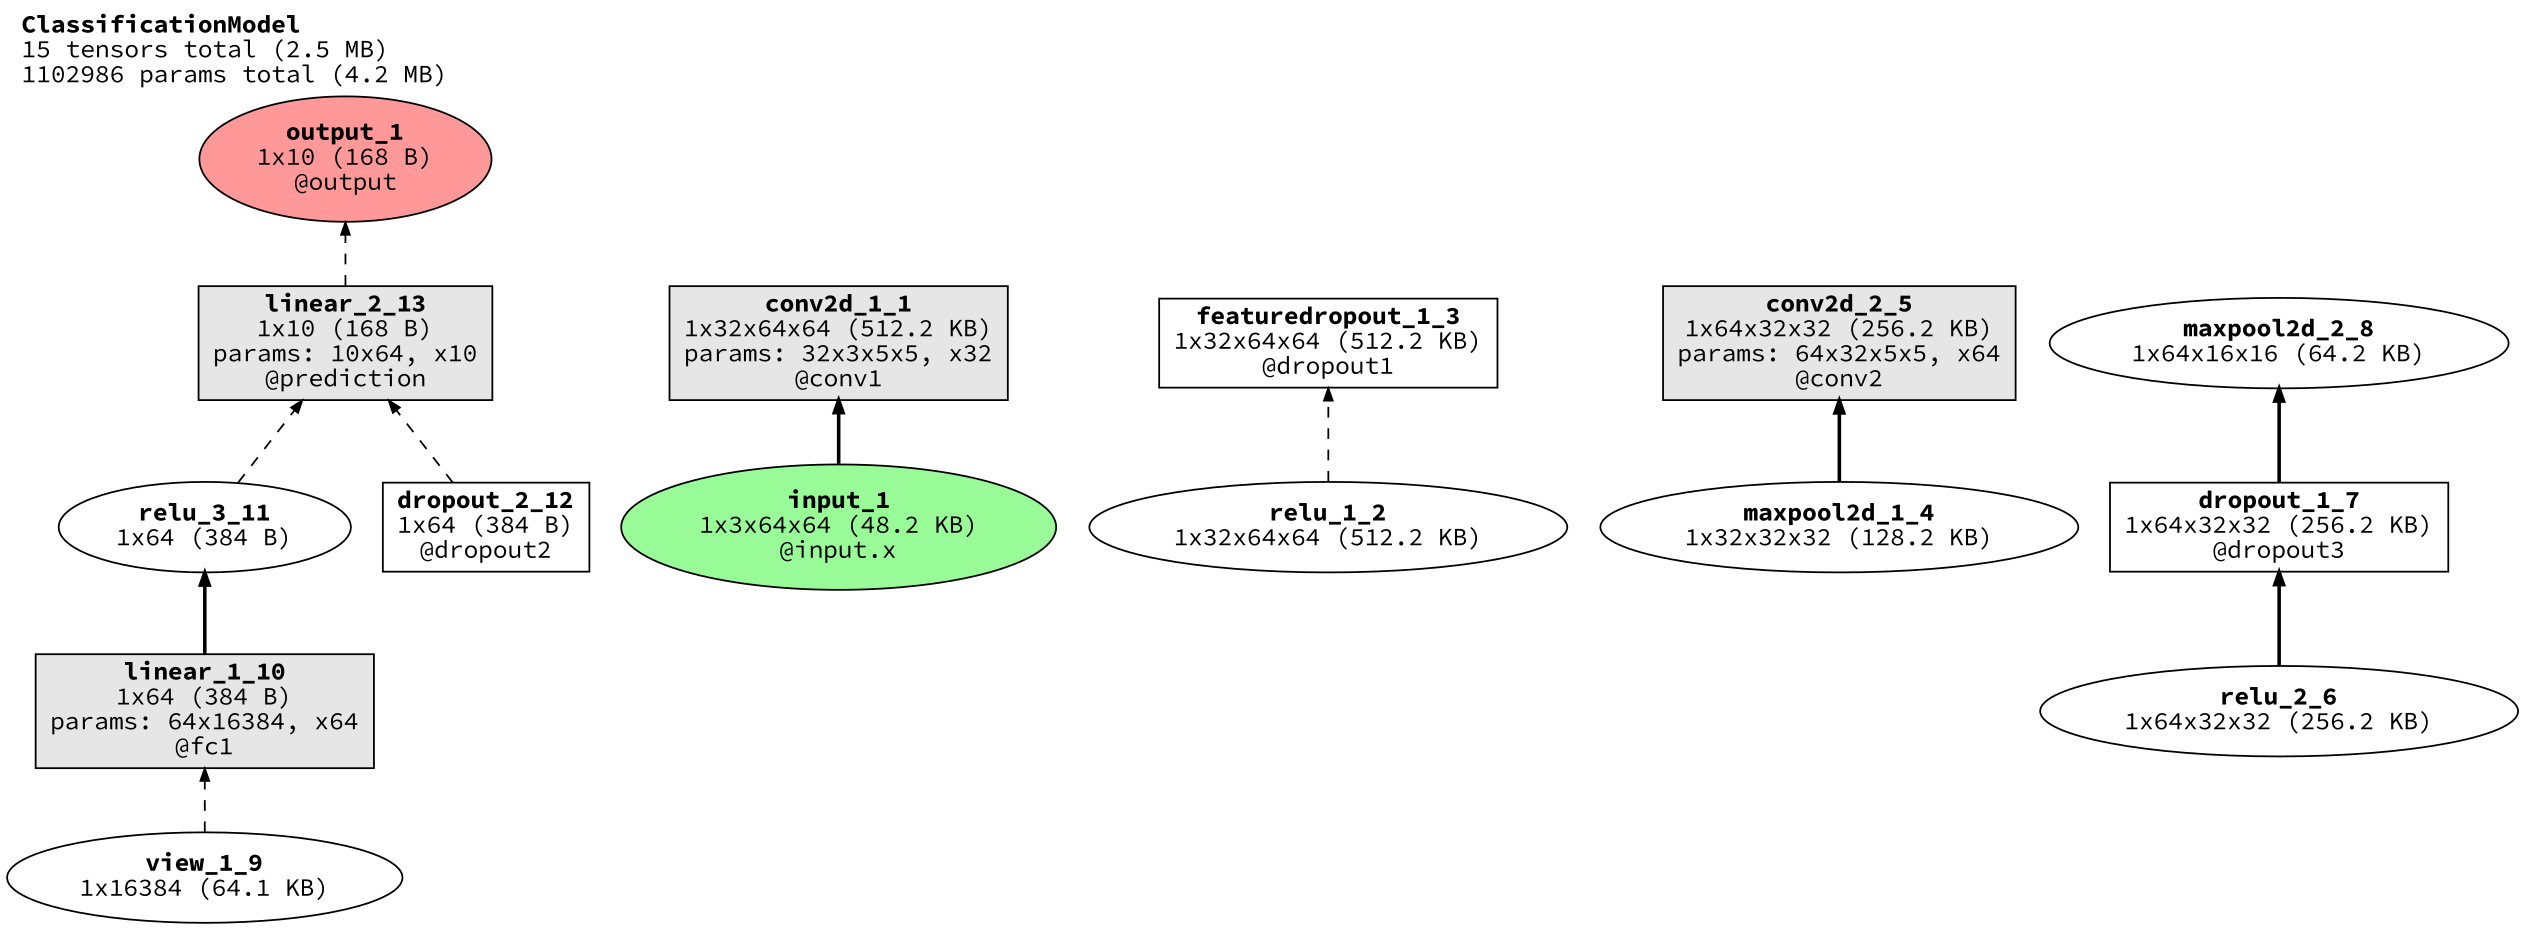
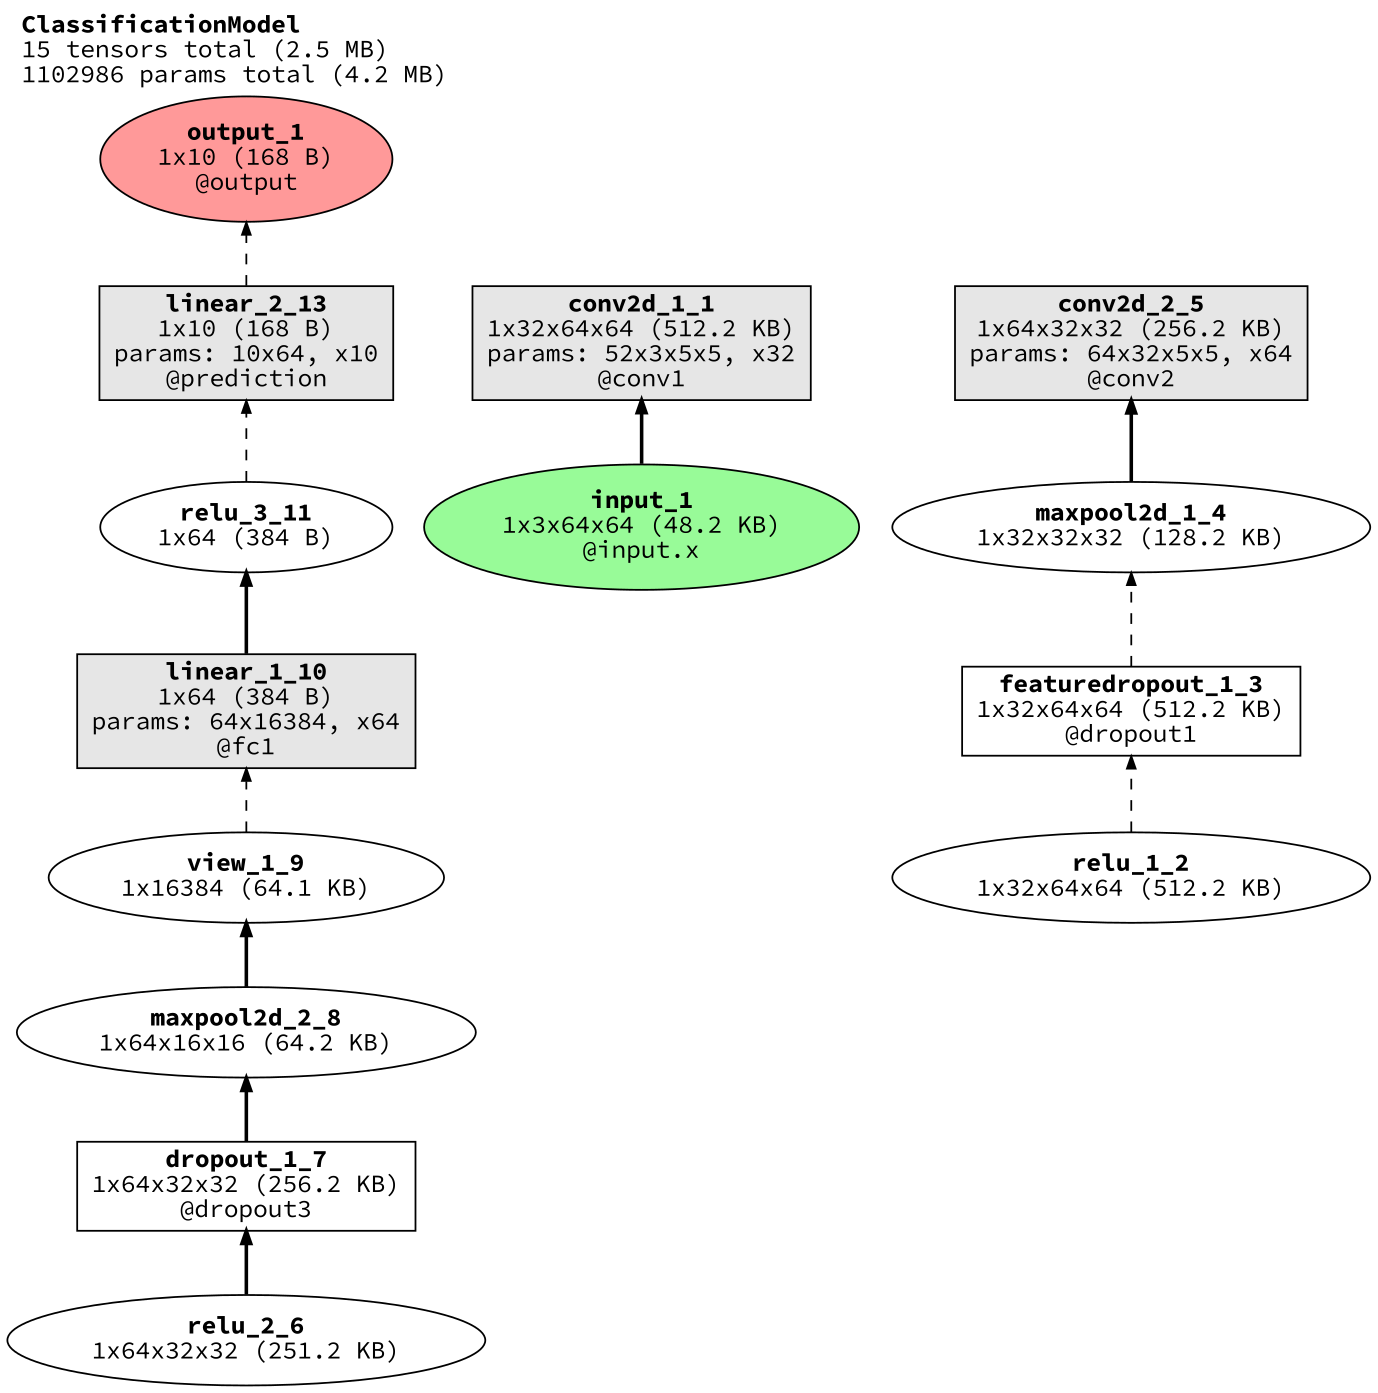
node "conv2d_1_1": text "params: 32x3x5x5, x32" -> "params: 52x3x5x5, x32"
node "dropout_2_12": removed
edge "featuredropout_1_3" -> "maxpool2d_1_4": added
node "relu_2_6": text "1x64x32x32 (256.2 KB)" -> "1x64x32x32 (251.2 KB)"
edge "maxpool2d_2_8" -> "view_1_9": added
